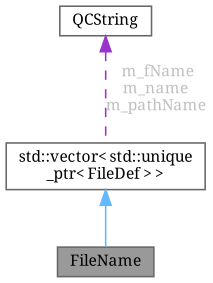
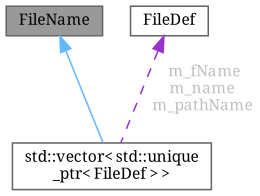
node "QCString": label "QCString" -> "FileDef"
edge "FileName" -> "std::vector< std::unique _ptr< FileDef > >": reversed
